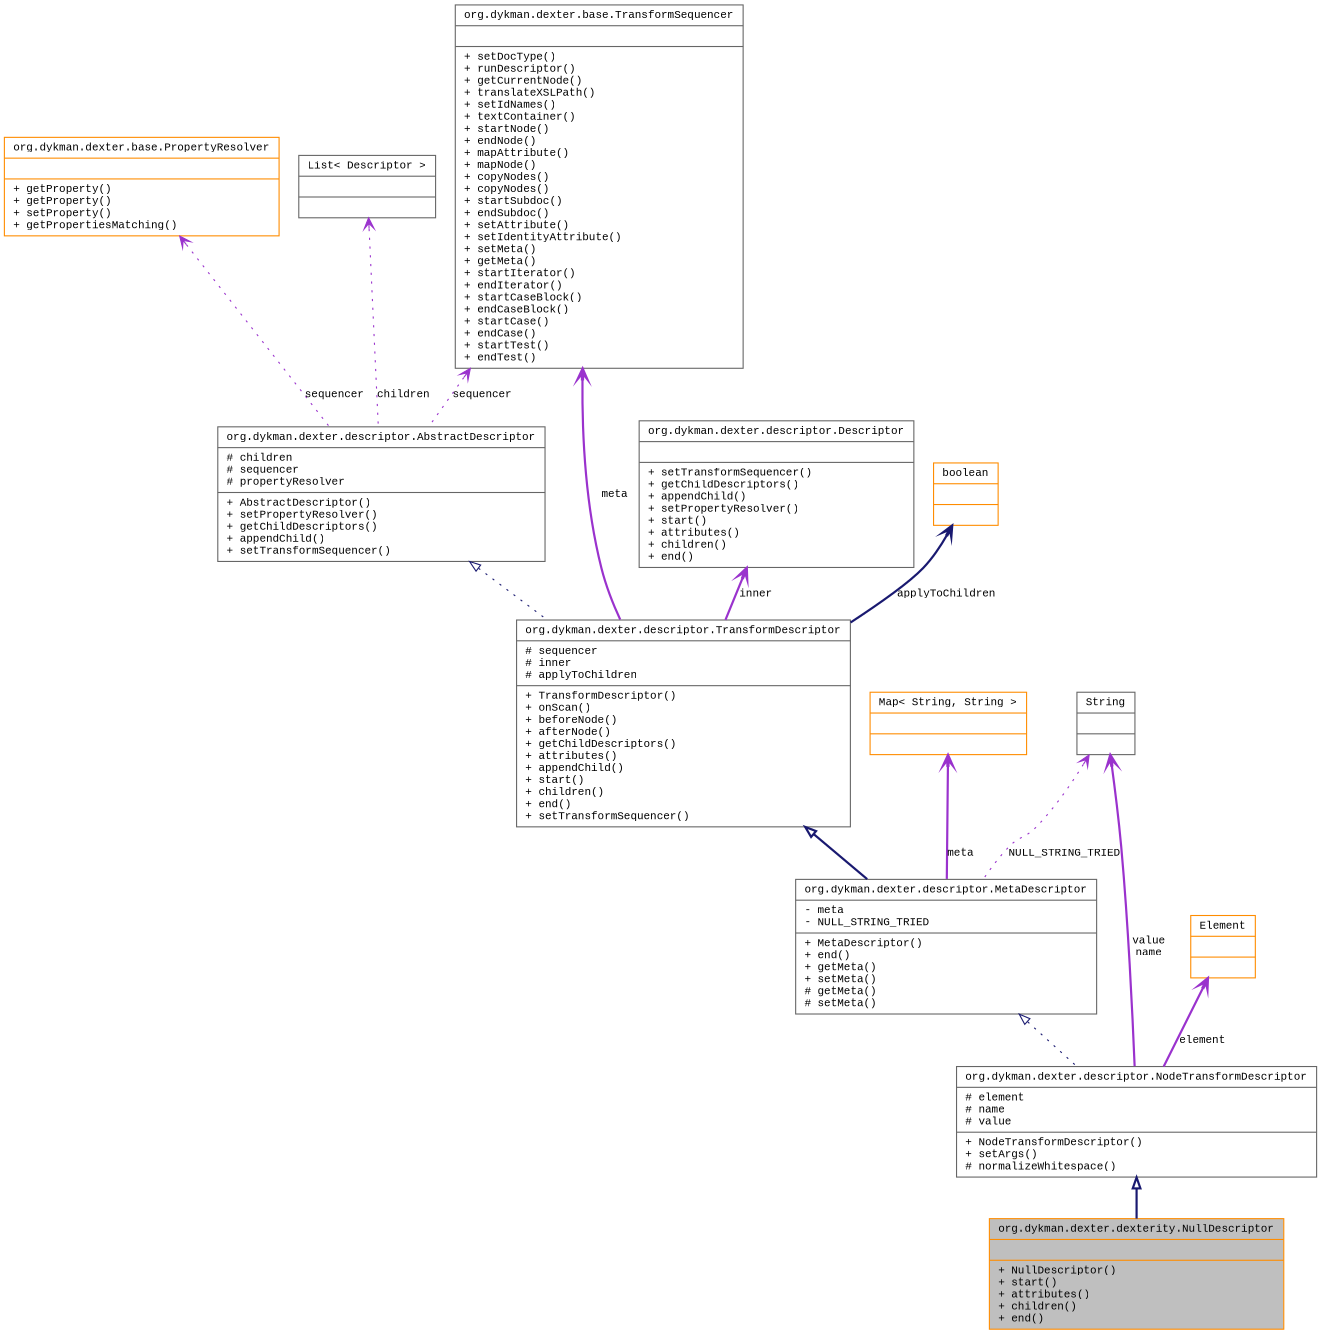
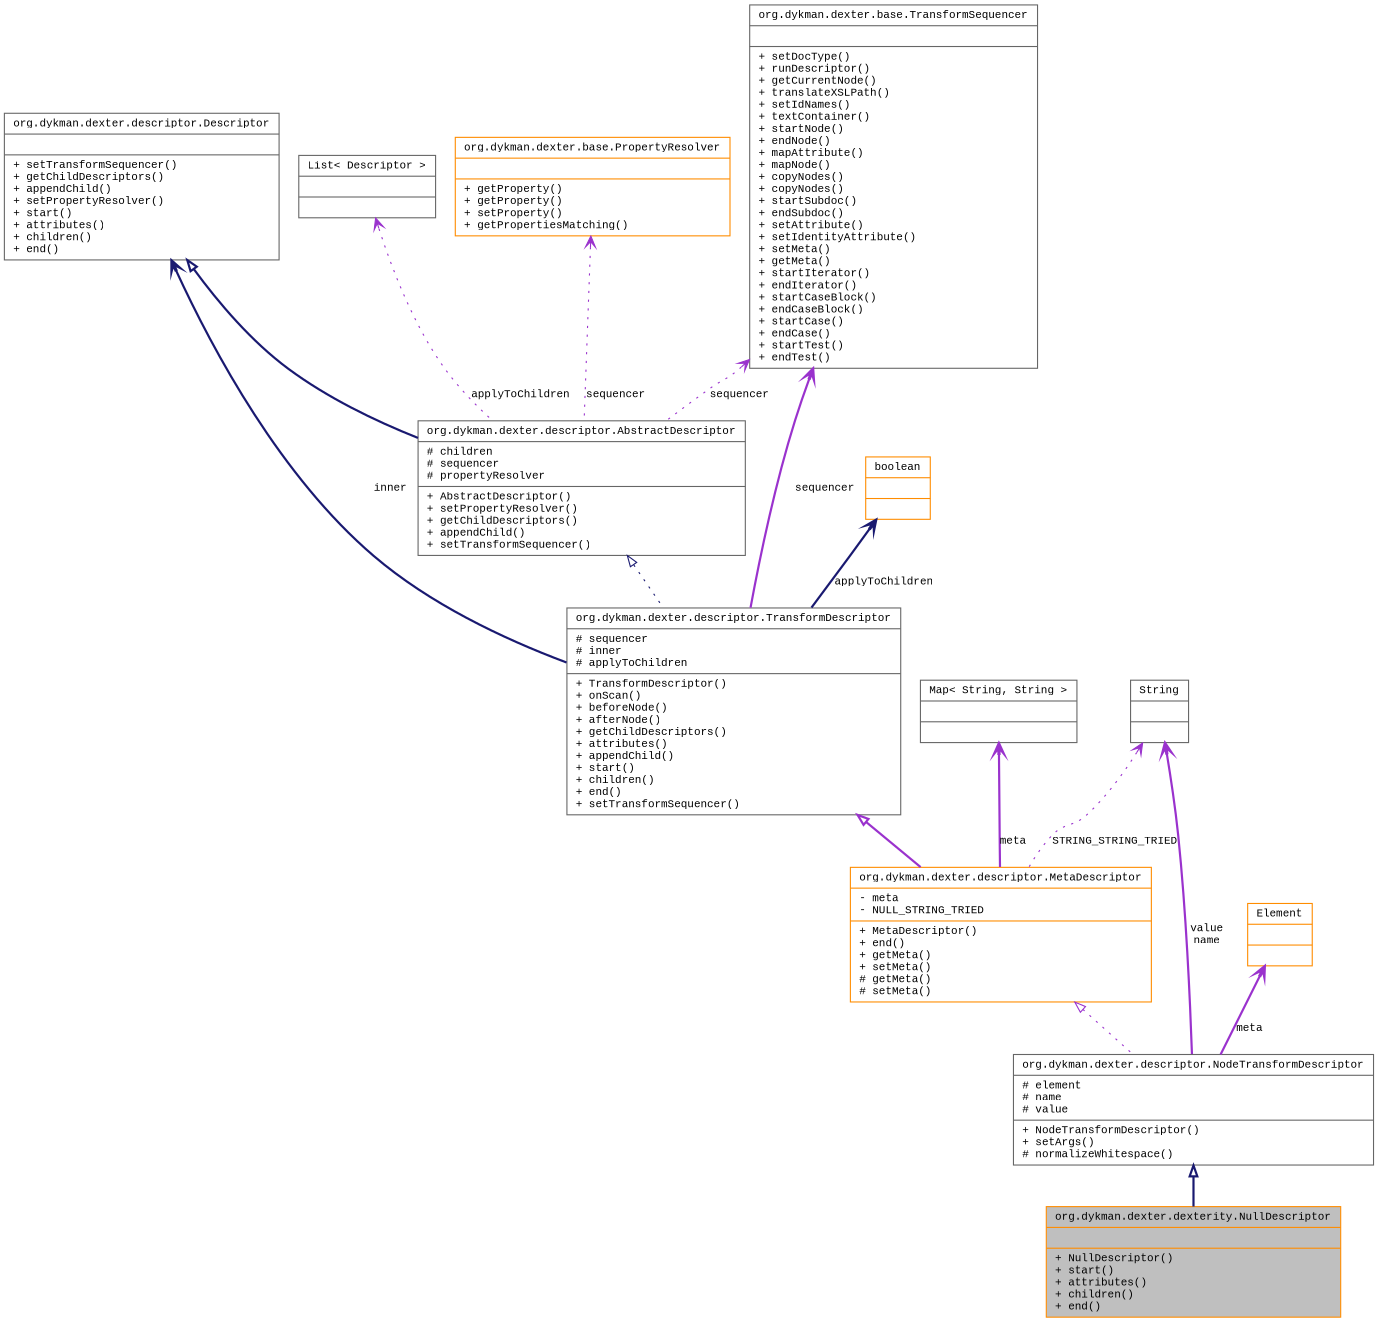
edge "org.dykman.dexter.descriptor.AbstractDescriptor" -> "org.dykman.dexter.descriptor.Descriptor": added
edge "org.dykman.dexter.descriptor.AbstractDescriptor" -> "List< Descriptor >": label "children" -> "applyToChildren"
edge "org.dykman.dexter.descriptor.TransformDescriptor" -> "org.dykman.dexter.base.TransformSequencer": label "meta" -> "sequencer"
edge "org.dykman.dexter.descriptor.TransformDescriptor" -> "org.dykman.dexter.descriptor.Descriptor": color darkorchid3 -> midnightblue
node "Map< String, String >": color darkorange -> gray40
edge "org.dykman.dexter.descriptor.MetaDescriptor" -> "String": label "NULL_STRING_TRIED" -> "STRING_STRING_TRIED"
edge "org.dykman.dexter.descriptor.MetaDescriptor" -> "org.dykman.dexter.descriptor.TransformDescriptor": color midnightblue -> darkorchid3
node "org.dykman.dexter.descriptor.MetaDescriptor": color gray40 -> darkorange
edge "org.dykman.dexter.descriptor.NodeTransformDescriptor" -> "Element": label "element" -> "meta"
edge "org.dykman.dexter.descriptor.NodeTransformDescriptor" -> "org.dykman.dexter.descriptor.MetaDescriptor": color midnightblue -> darkorchid3
